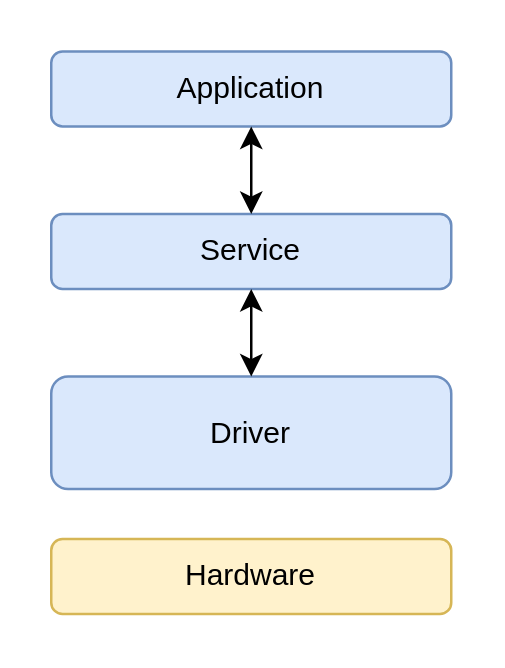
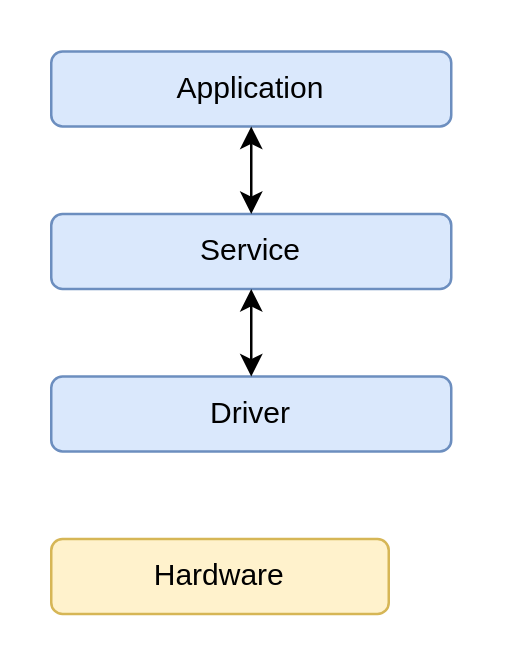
node "Driver": size 400x113 -> 400x75
node "Hardware": size 400x75 -> 338x75
